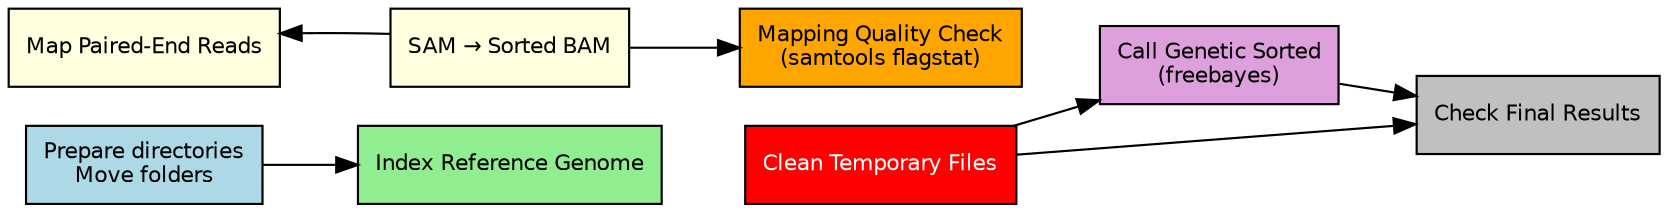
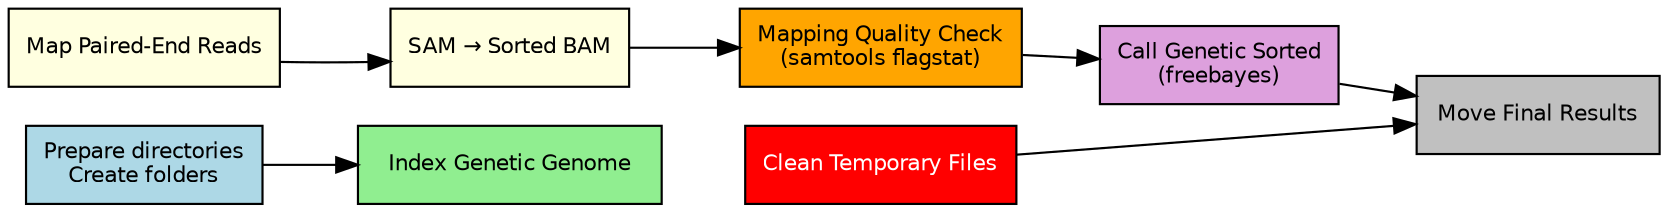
edge "SAM → Sorted BAM" -> "Map Paired-End Reads": reversed
node "Check Final Results": label "Check Final Results" -> "Move Final Results"
edge "Clean Temporary Files" -> "Call Genetic Sorted (freebayes)": now "Mapping Quality Check (samtools flagstat)" -> "Call Genetic Sorted (freebayes)"
node "Prepare directories Move folders": label "Prepare directories Move folders" -> "Prepare directories Create folders"
node "Index Reference Genome": label "Index Reference Genome" -> "Index Genetic Genome"
